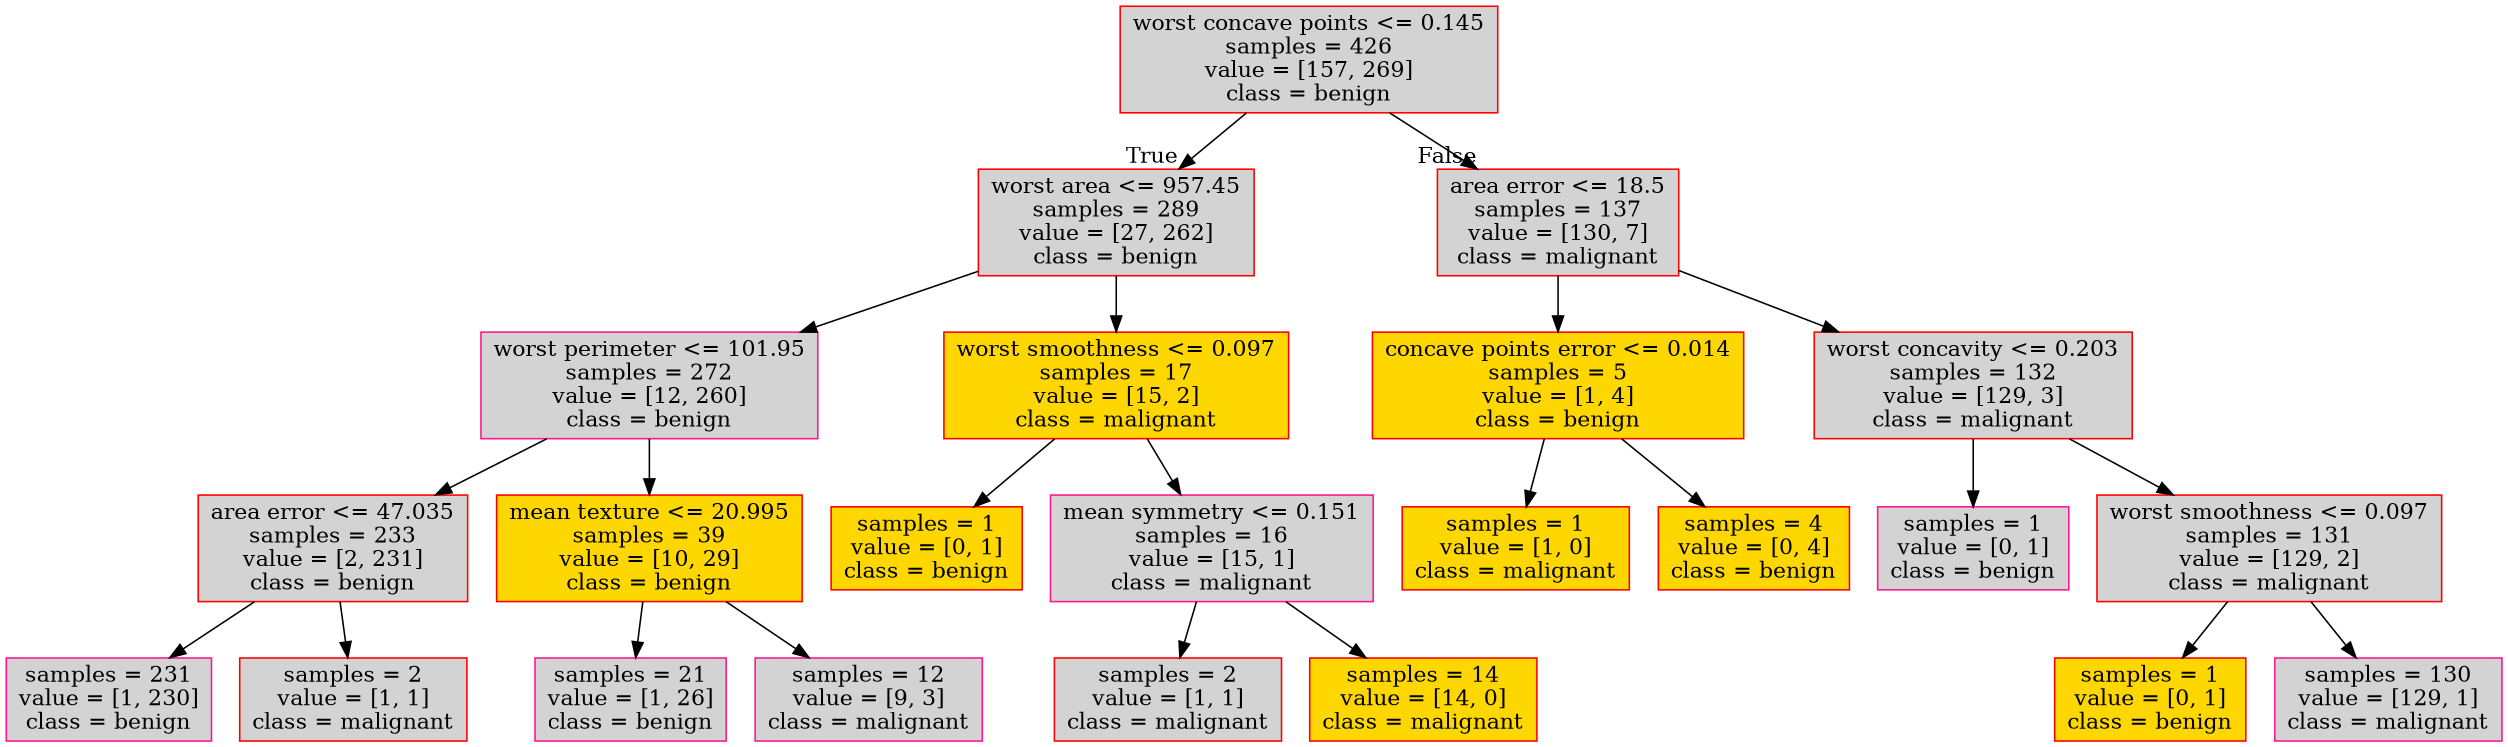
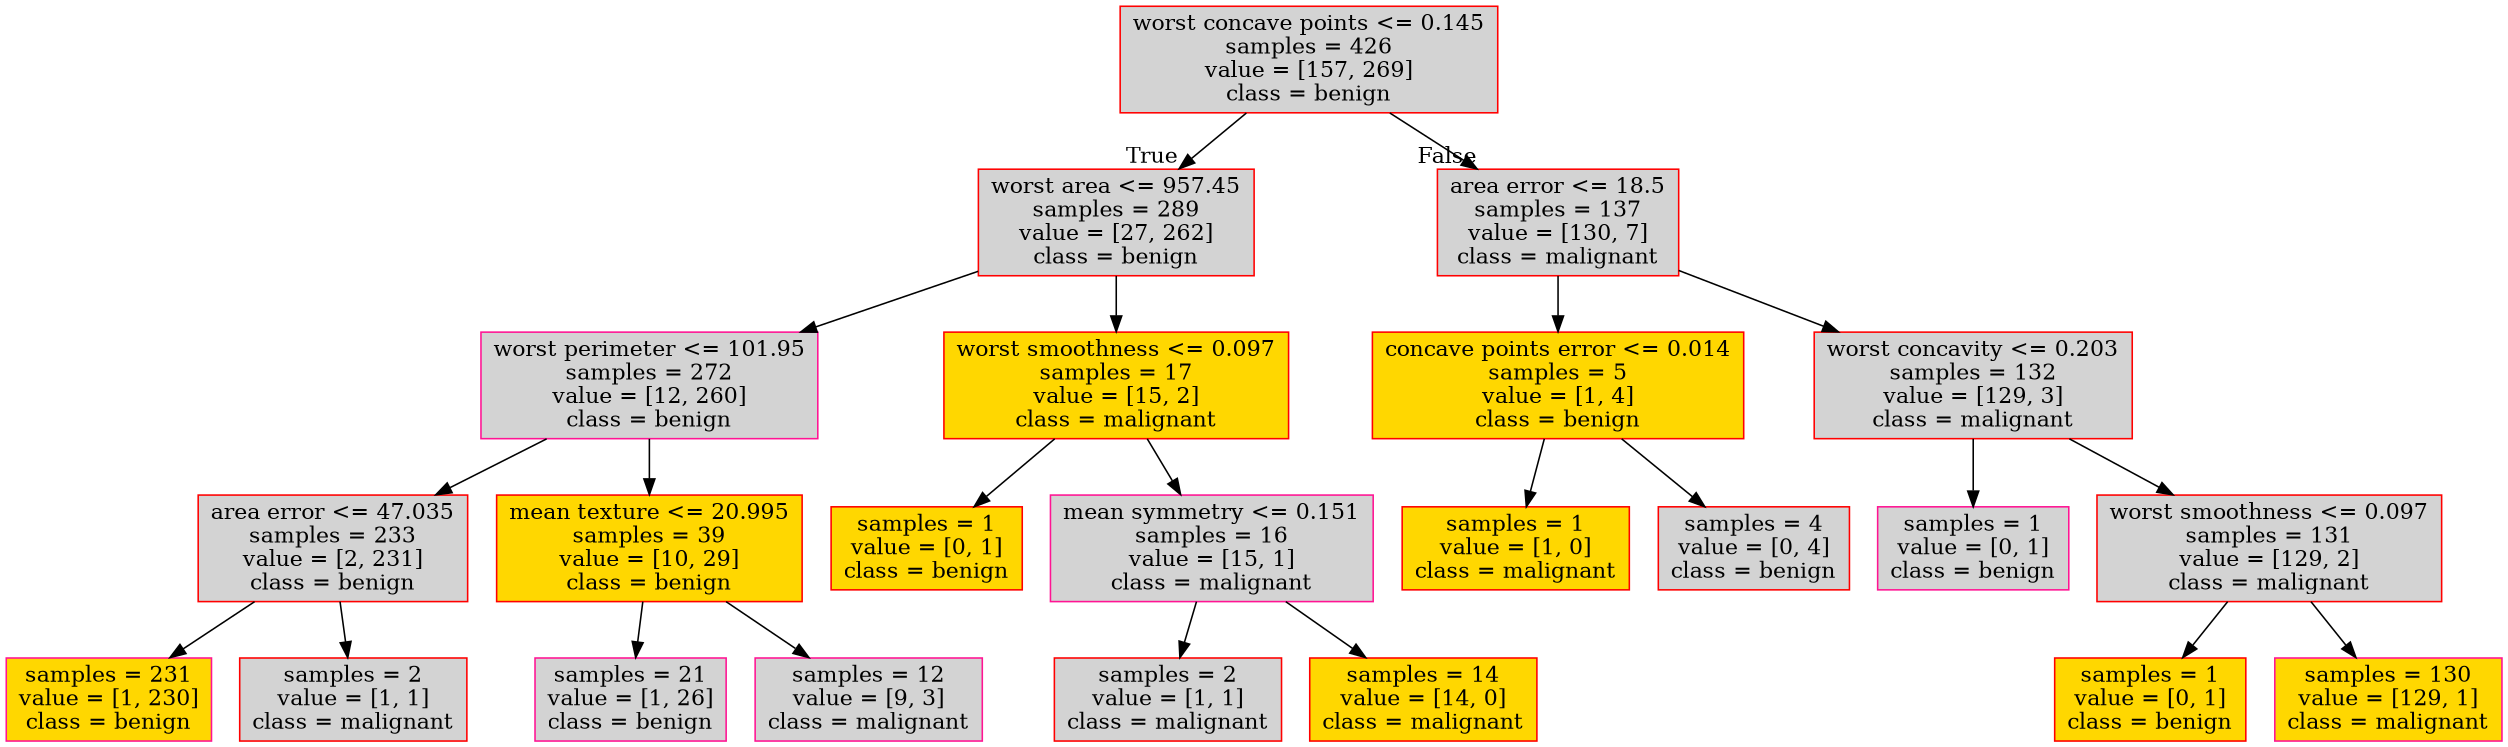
node "samples = 4 value = [0, 4] class = benign": fillcolor gold -> lightgrey
node "samples = 231 value = [1, 230] class = benign": fillcolor lightgrey -> gold
node "samples = 130 value = [129, 1] class = malignant": fillcolor lightgrey -> gold
